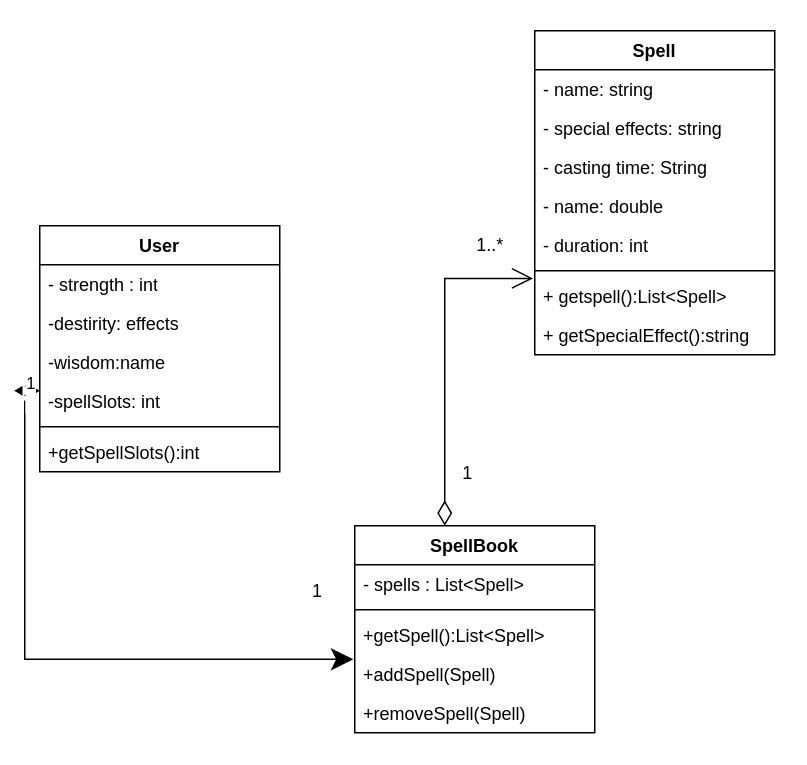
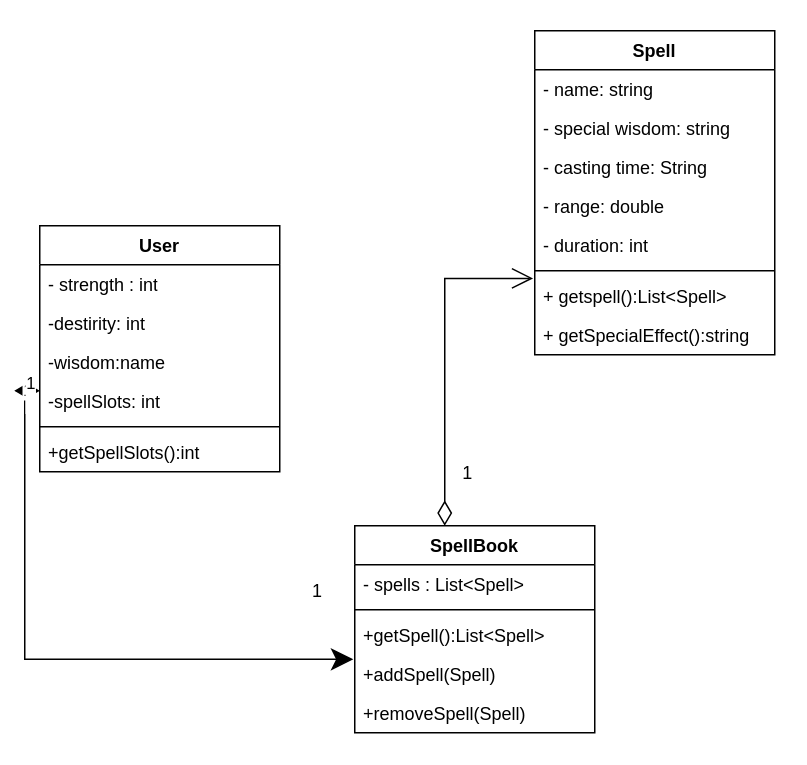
node "- special effects: string": label "- special effects: string" -> "- special wisdom: string"
node "- name: double": label "- name: double" -> "- range: double"
node "1..*": removed
node "-destirity: effects": label "-destirity: effects" -> "-destirity: int"
